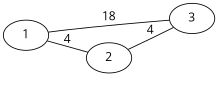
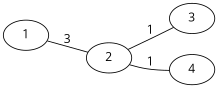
edge "3" -- "1": removed, label "18"
edge "3" -- "2": label "4" -> "1"
edge "1" -- "2": label "4" -> "3"
node "4": added
